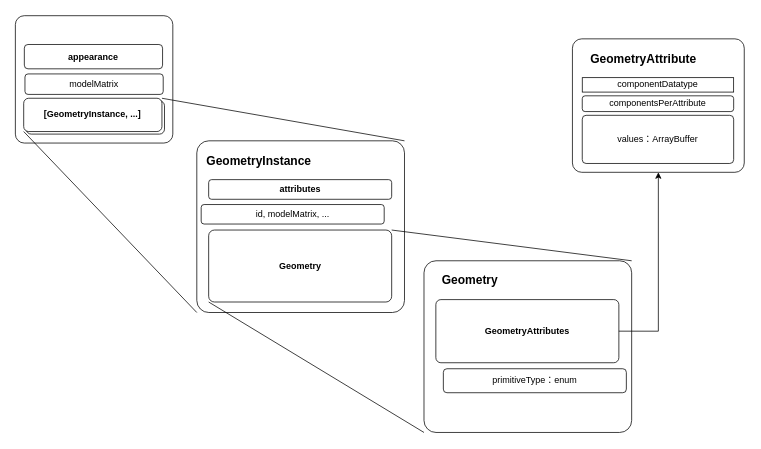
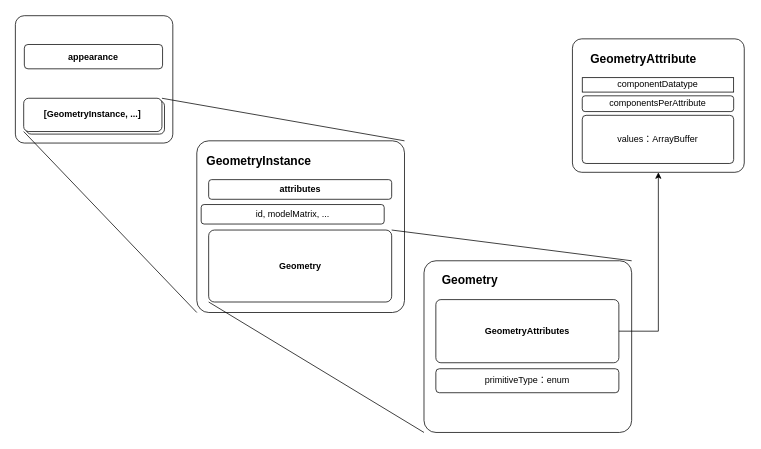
node "modelMatrix": removed
node "primitiveType：enum": moved (535, 381) -> (528, 381)
